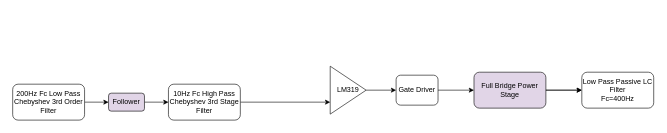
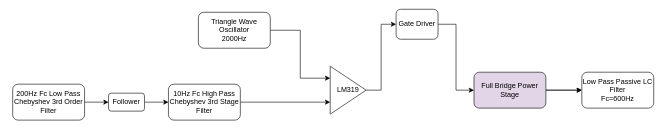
node "Triangle Wave Oscillator 2000Hz": added
edge "Triangle Wave Oscillator 2000Hz" -> "LM319": added
node "Gate Driver": moved (417, 90) -> (417, 24)
node "Low Pass Passive LC Filter Fc=400Hz": label "Low Pass Passive LC Filter Fc=400Hz" -> "Low Pass Passive LC Filter Fc=600Hz"
node "Follower": fillcolor #e1d5e7 -> #ffffff
